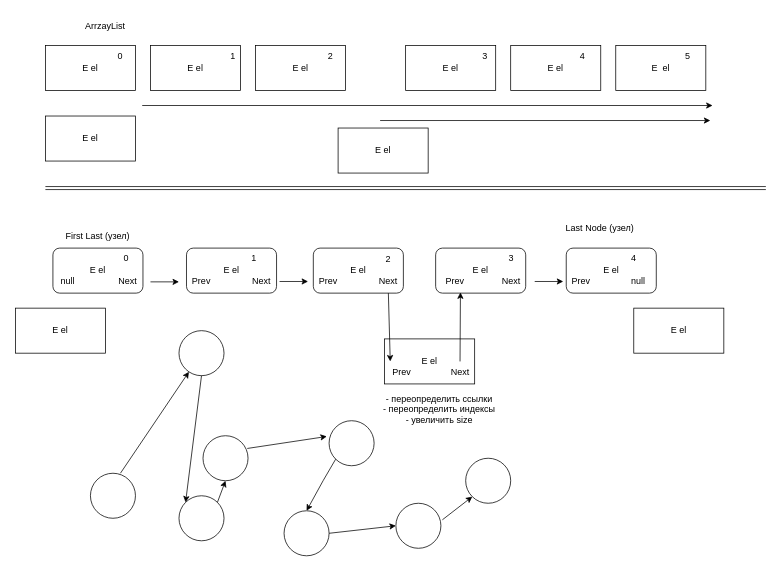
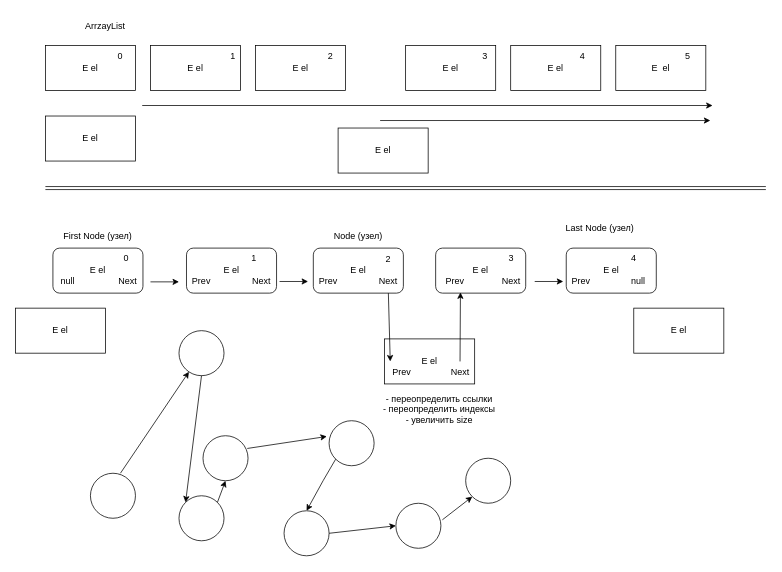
node "First Last (узел)": label "First Last (узел)" -> "First Node (узел)"
node "Node (узел)": added
